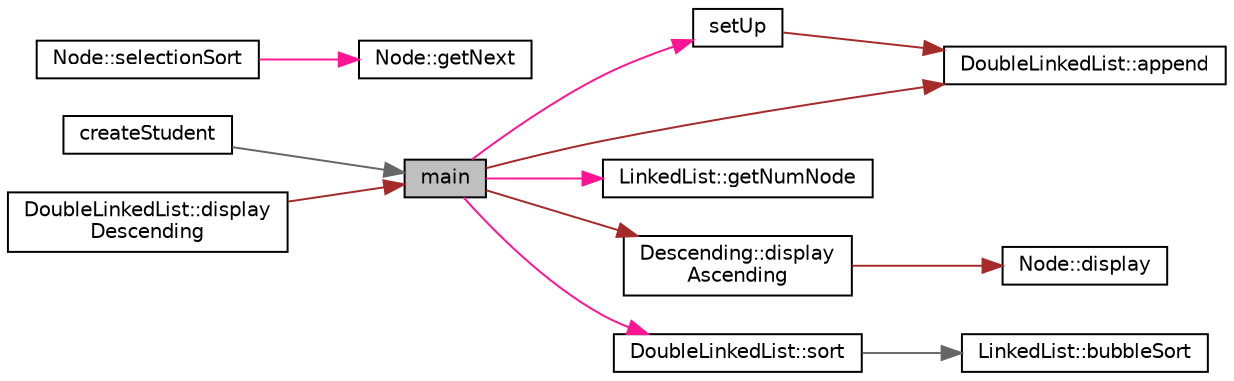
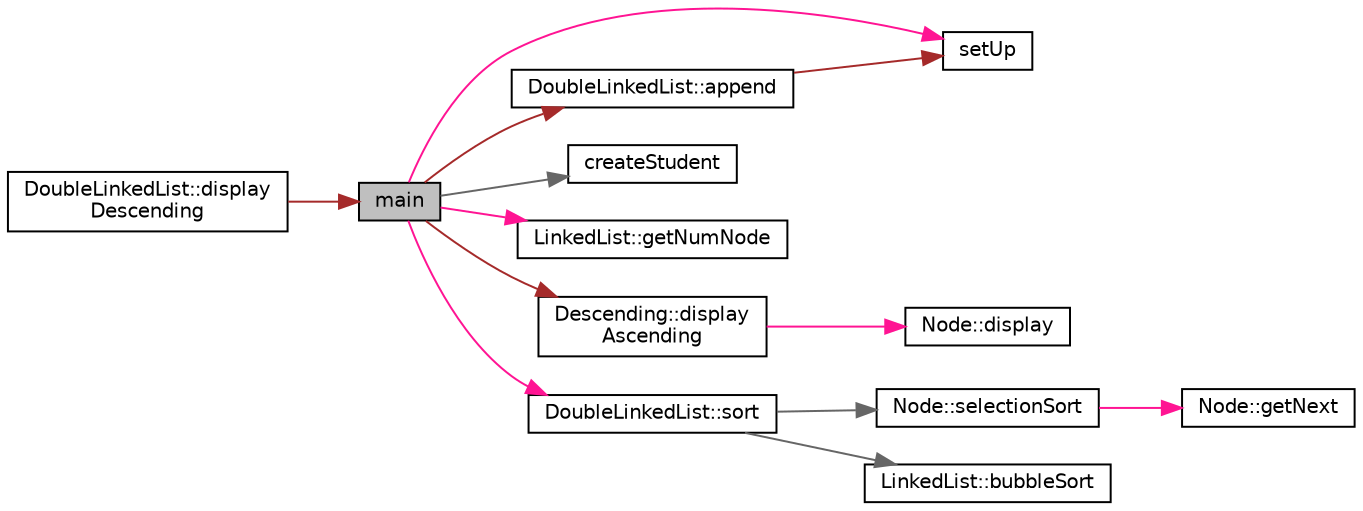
edge "setUp" -> "DoubleLinkedList::append": reversed
edge "createStudent" -> "main": reversed
edge "Descending::display Ascending" -> "Node::display": color brown -> deeppink
edge "DoubleLinkedList::sort" -> "Node::selectionSort": added
